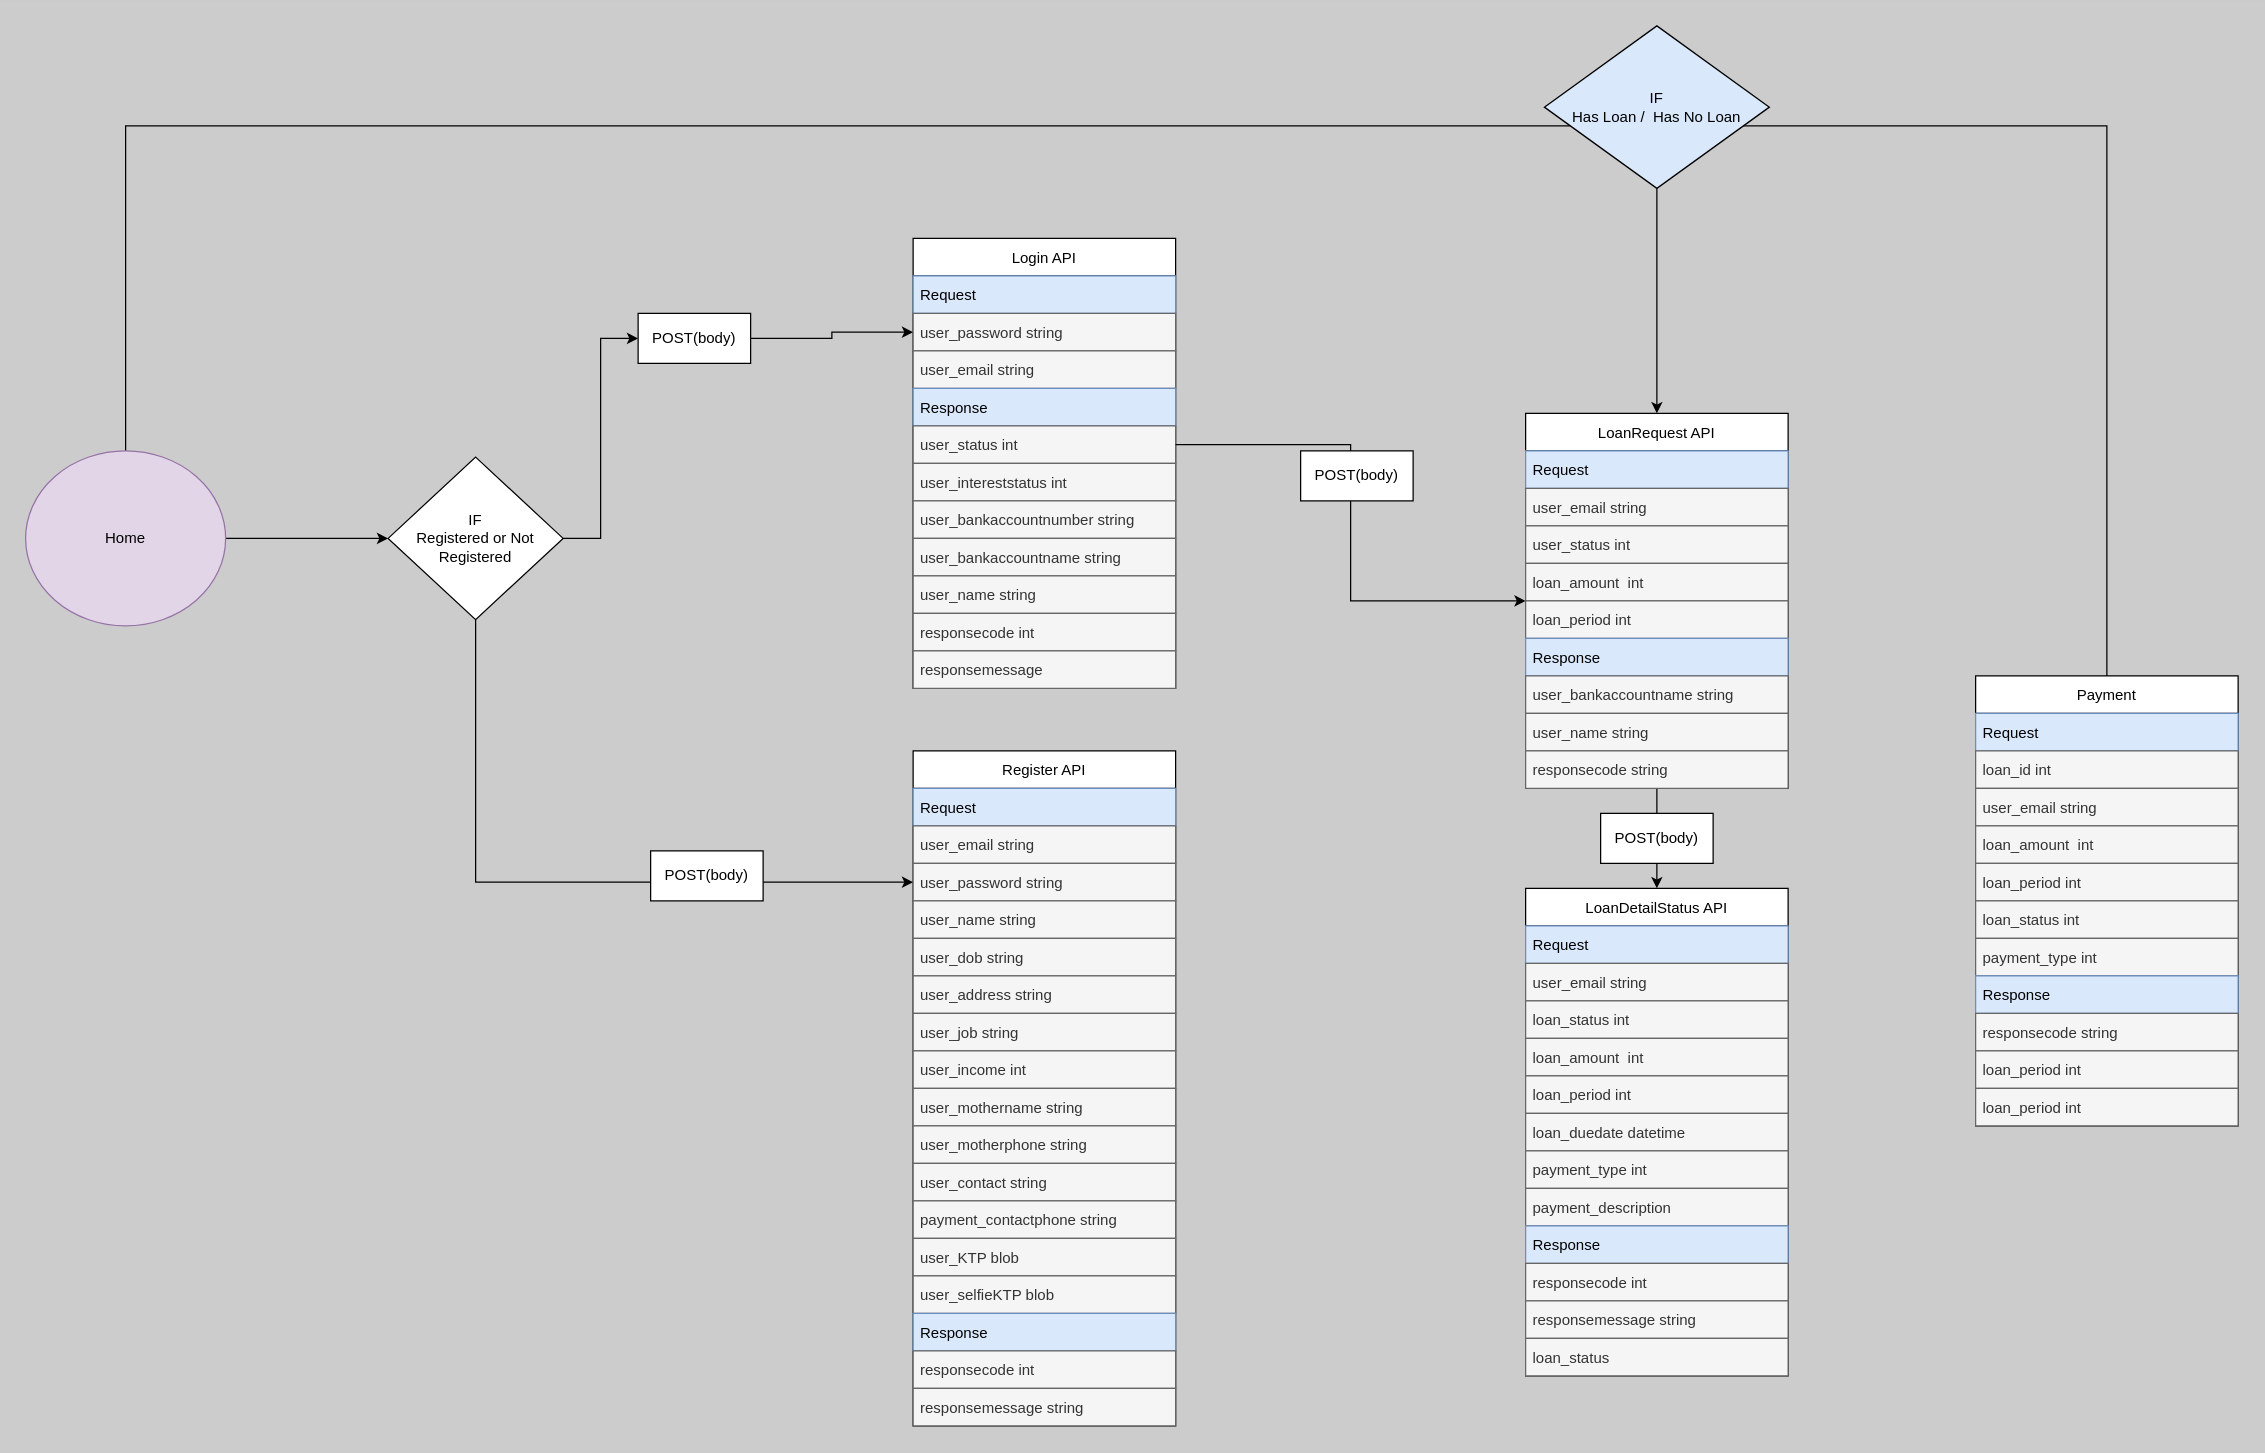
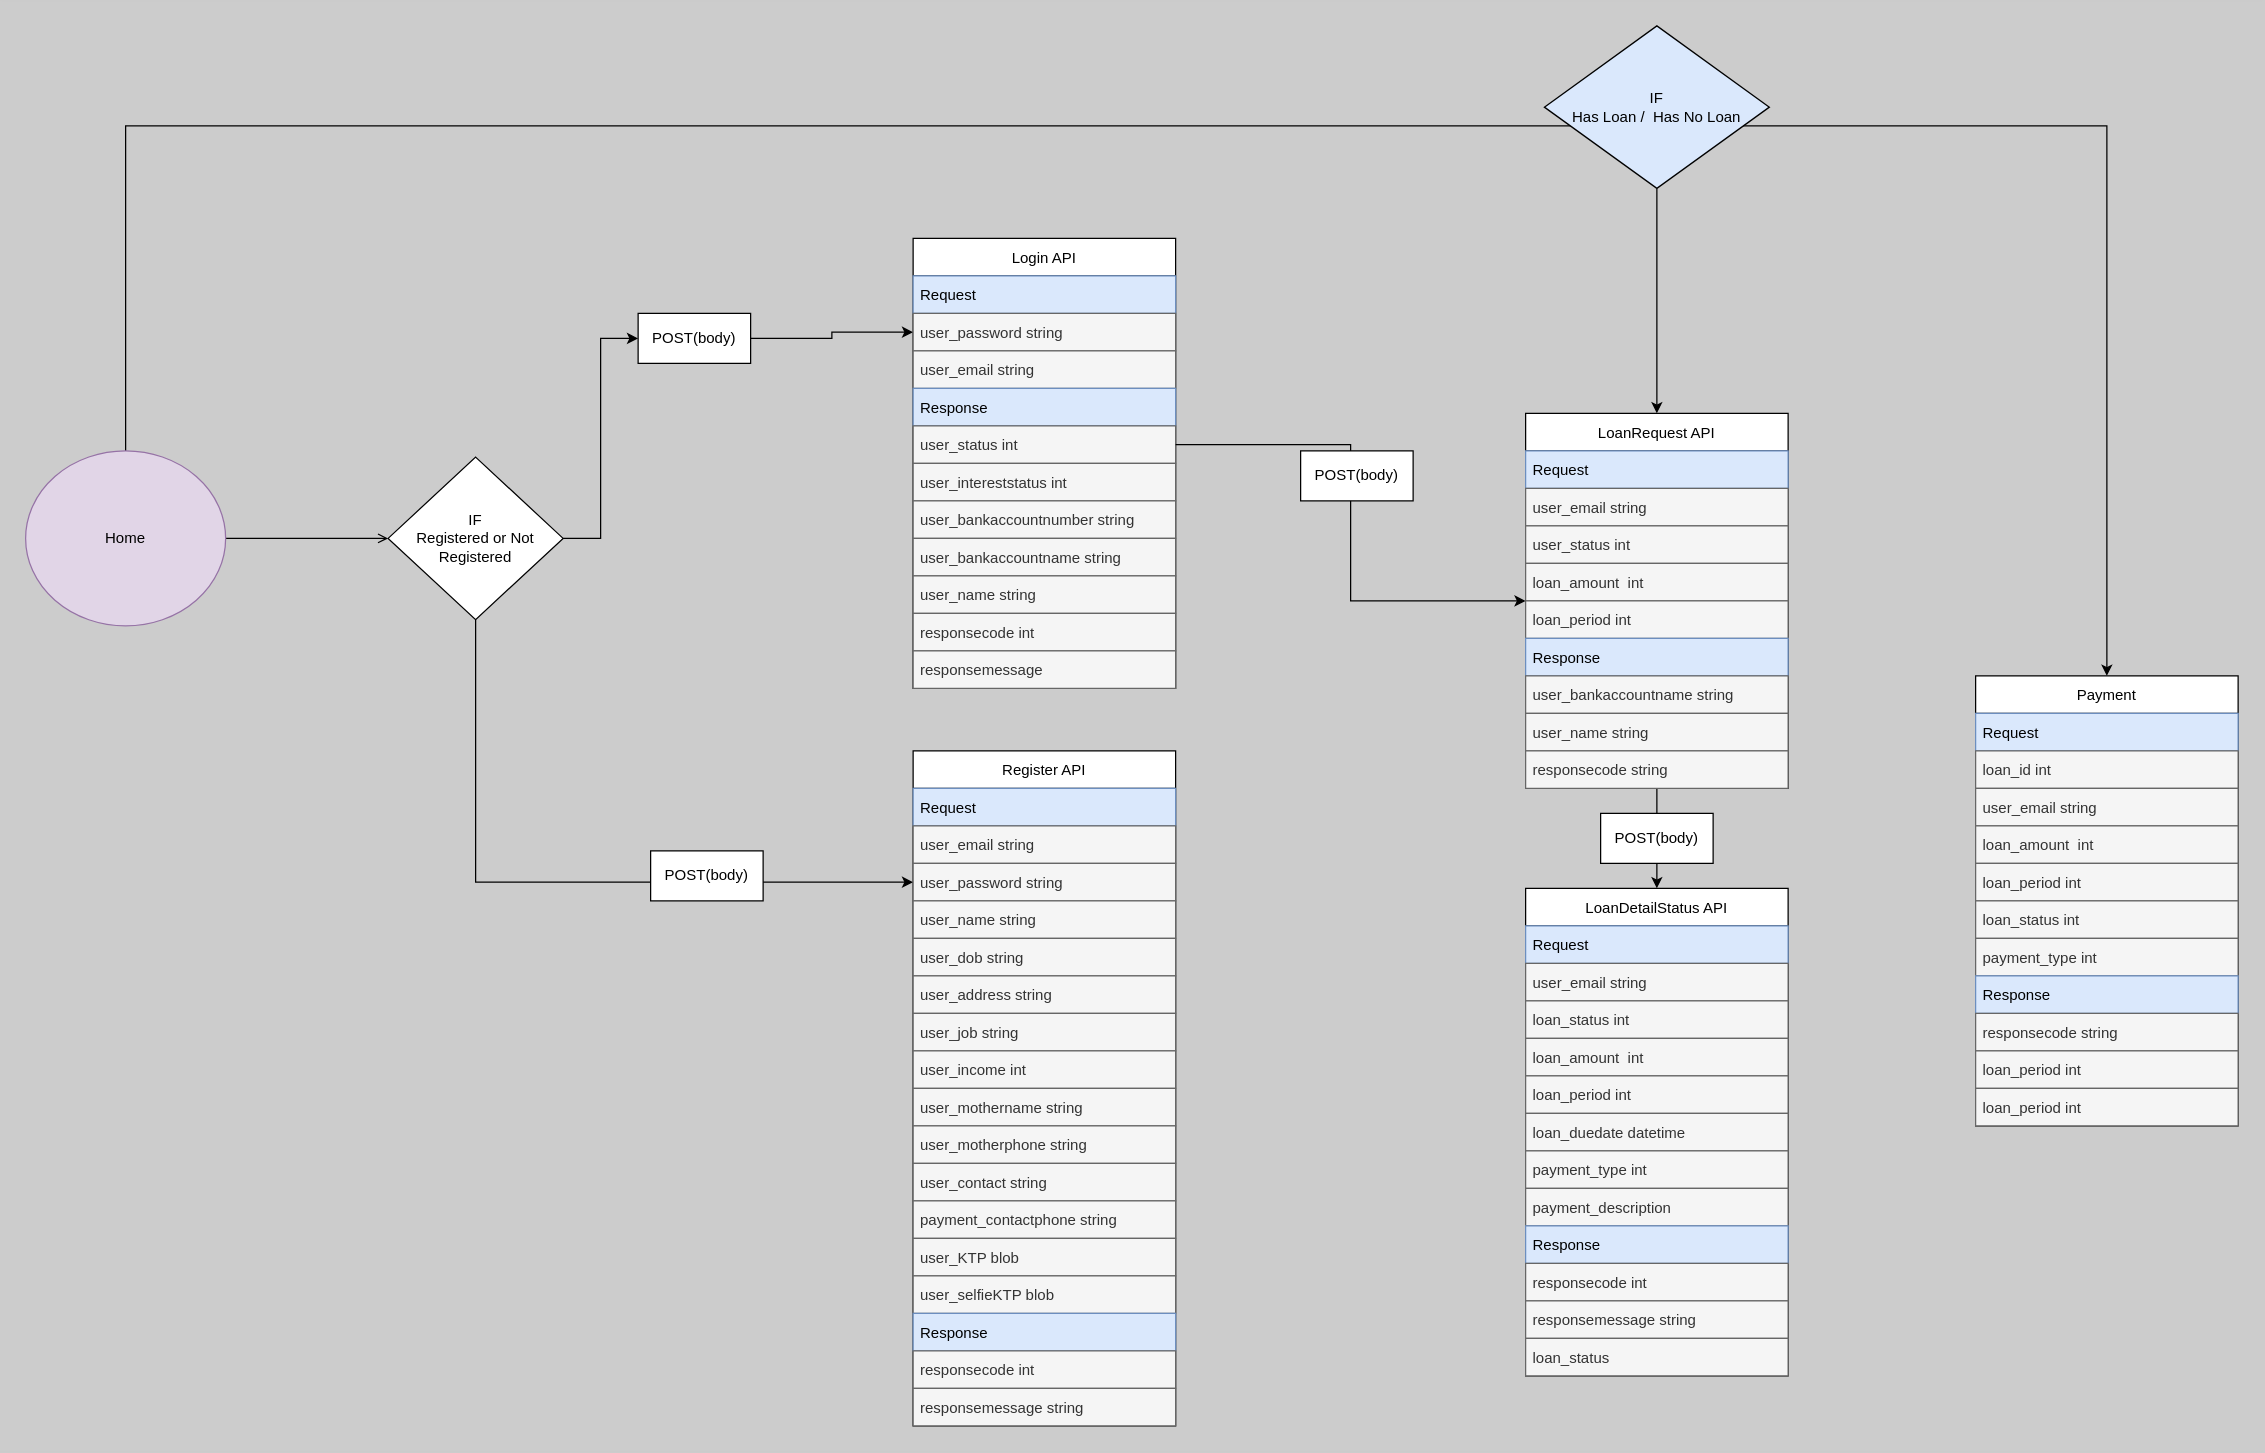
edge "Home" -> "IF Registered or Not Registered": arrowhead classic -> open
edge "Home" -- "Payment": arrowhead none -> classic
